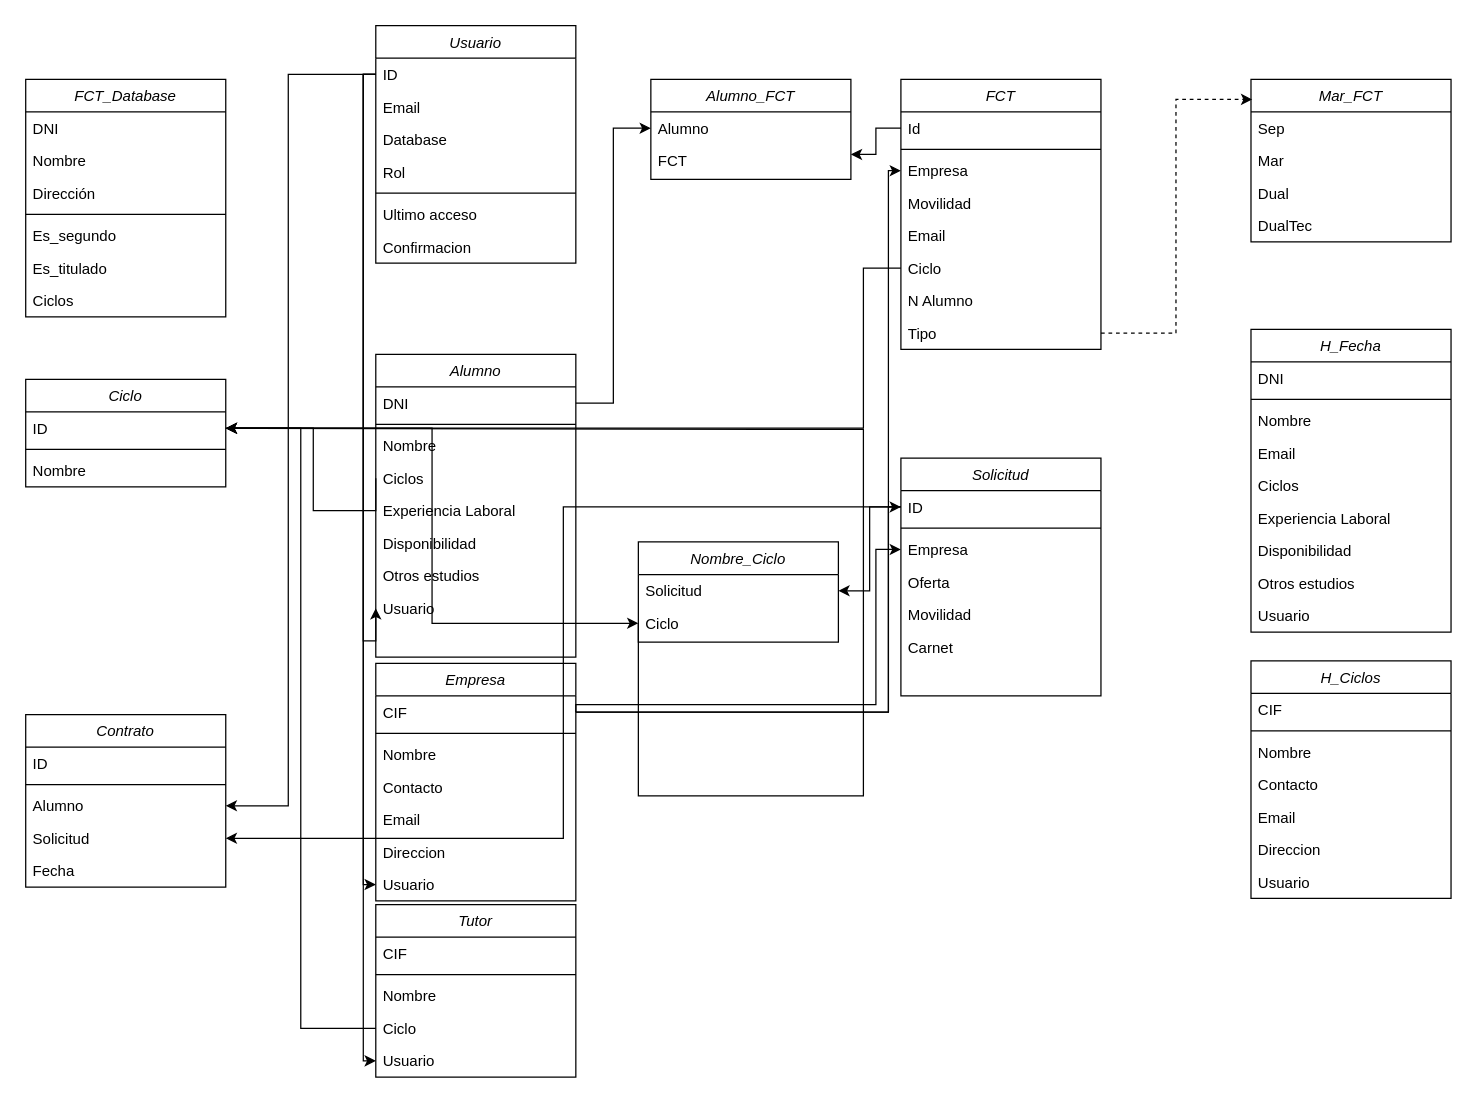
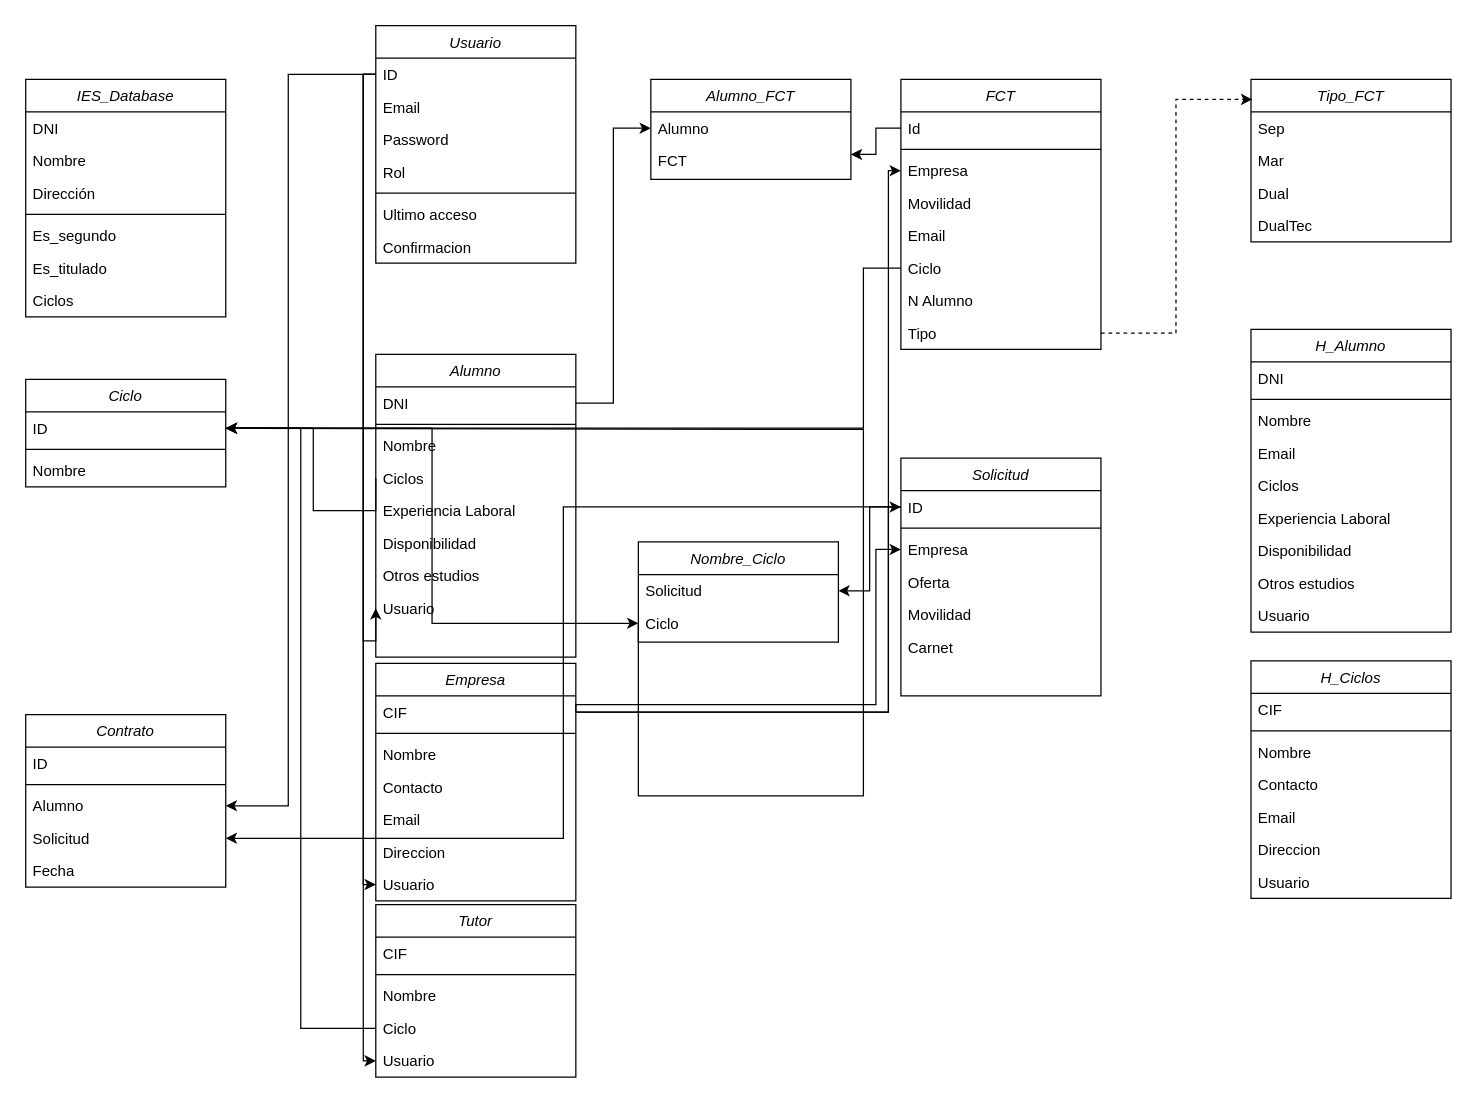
node "FCT_Database": label "FCT_Database" -> "IES_Database"
node "Mar_FCT": label "Mar_FCT" -> "Tipo_FCT"
node "Database": label "Database" -> "Password"
node "H_Fecha": label "H_Fecha" -> "H_Alumno"
